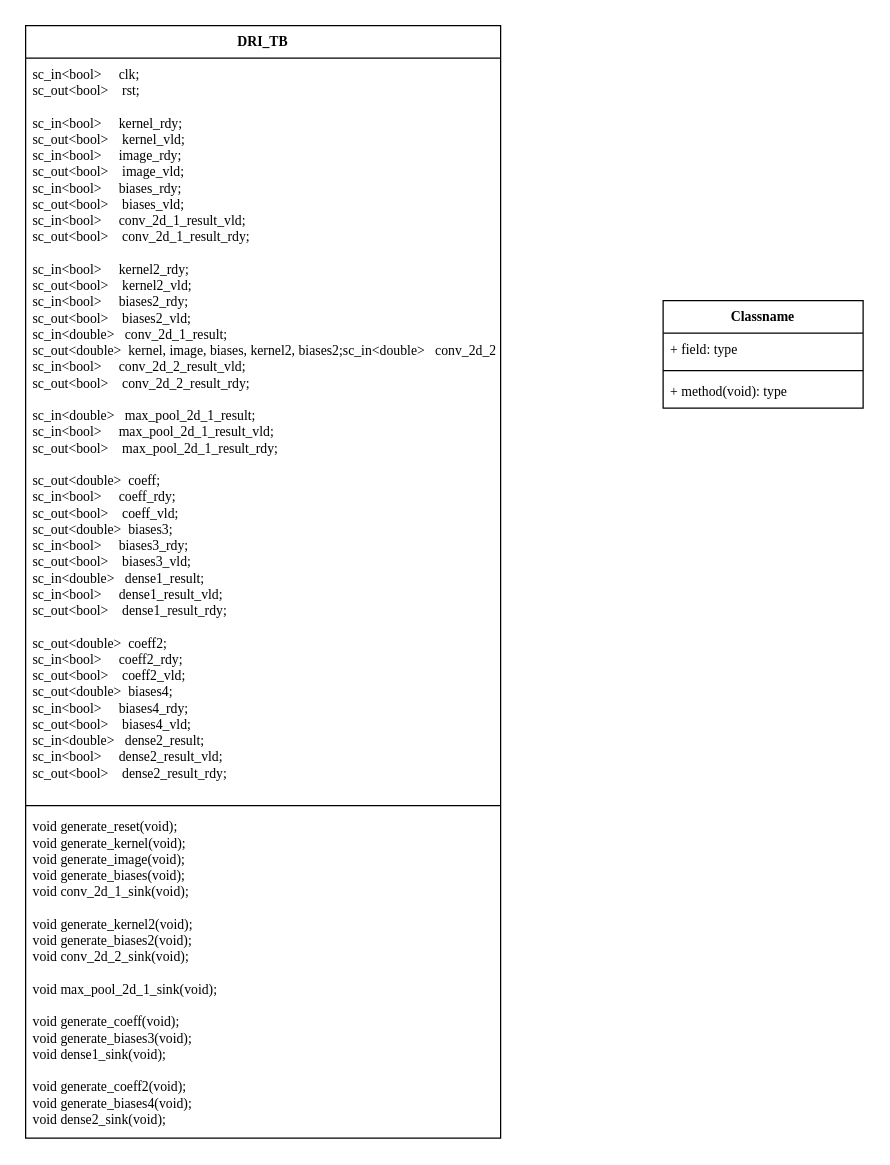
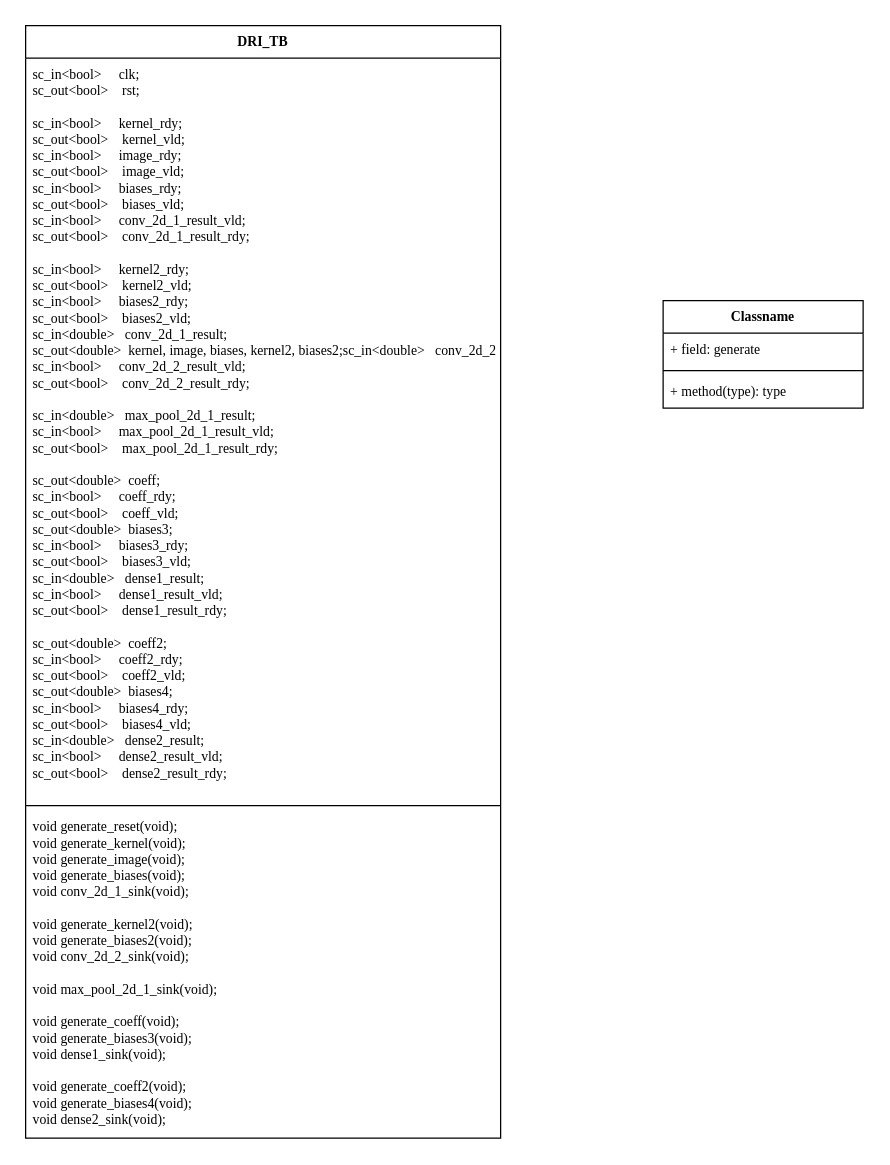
node "+ field: type": label "+ field: type" -> "+ field: generate"
node "+ method(void): type": label "+ method(void): type" -> "+ method(type): type"
